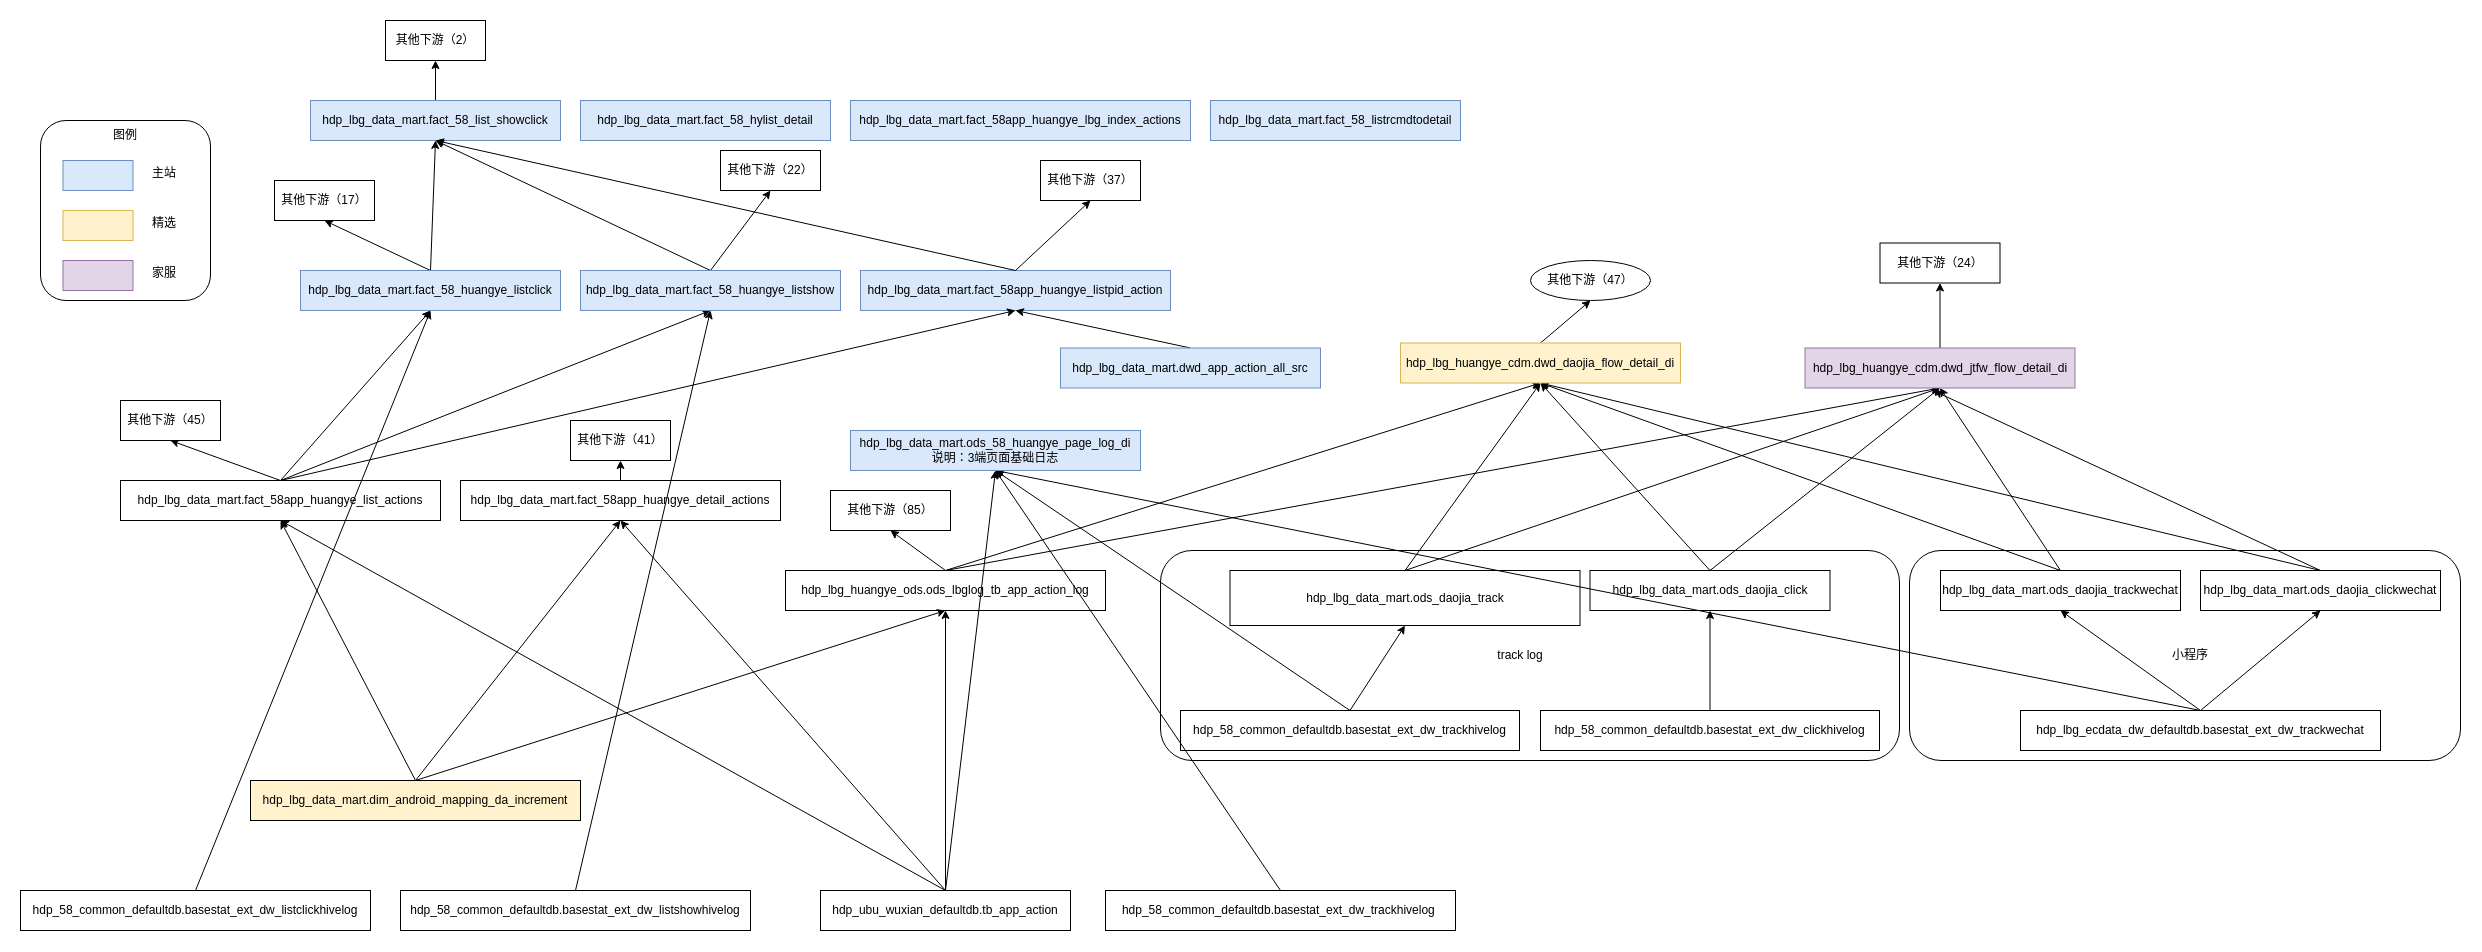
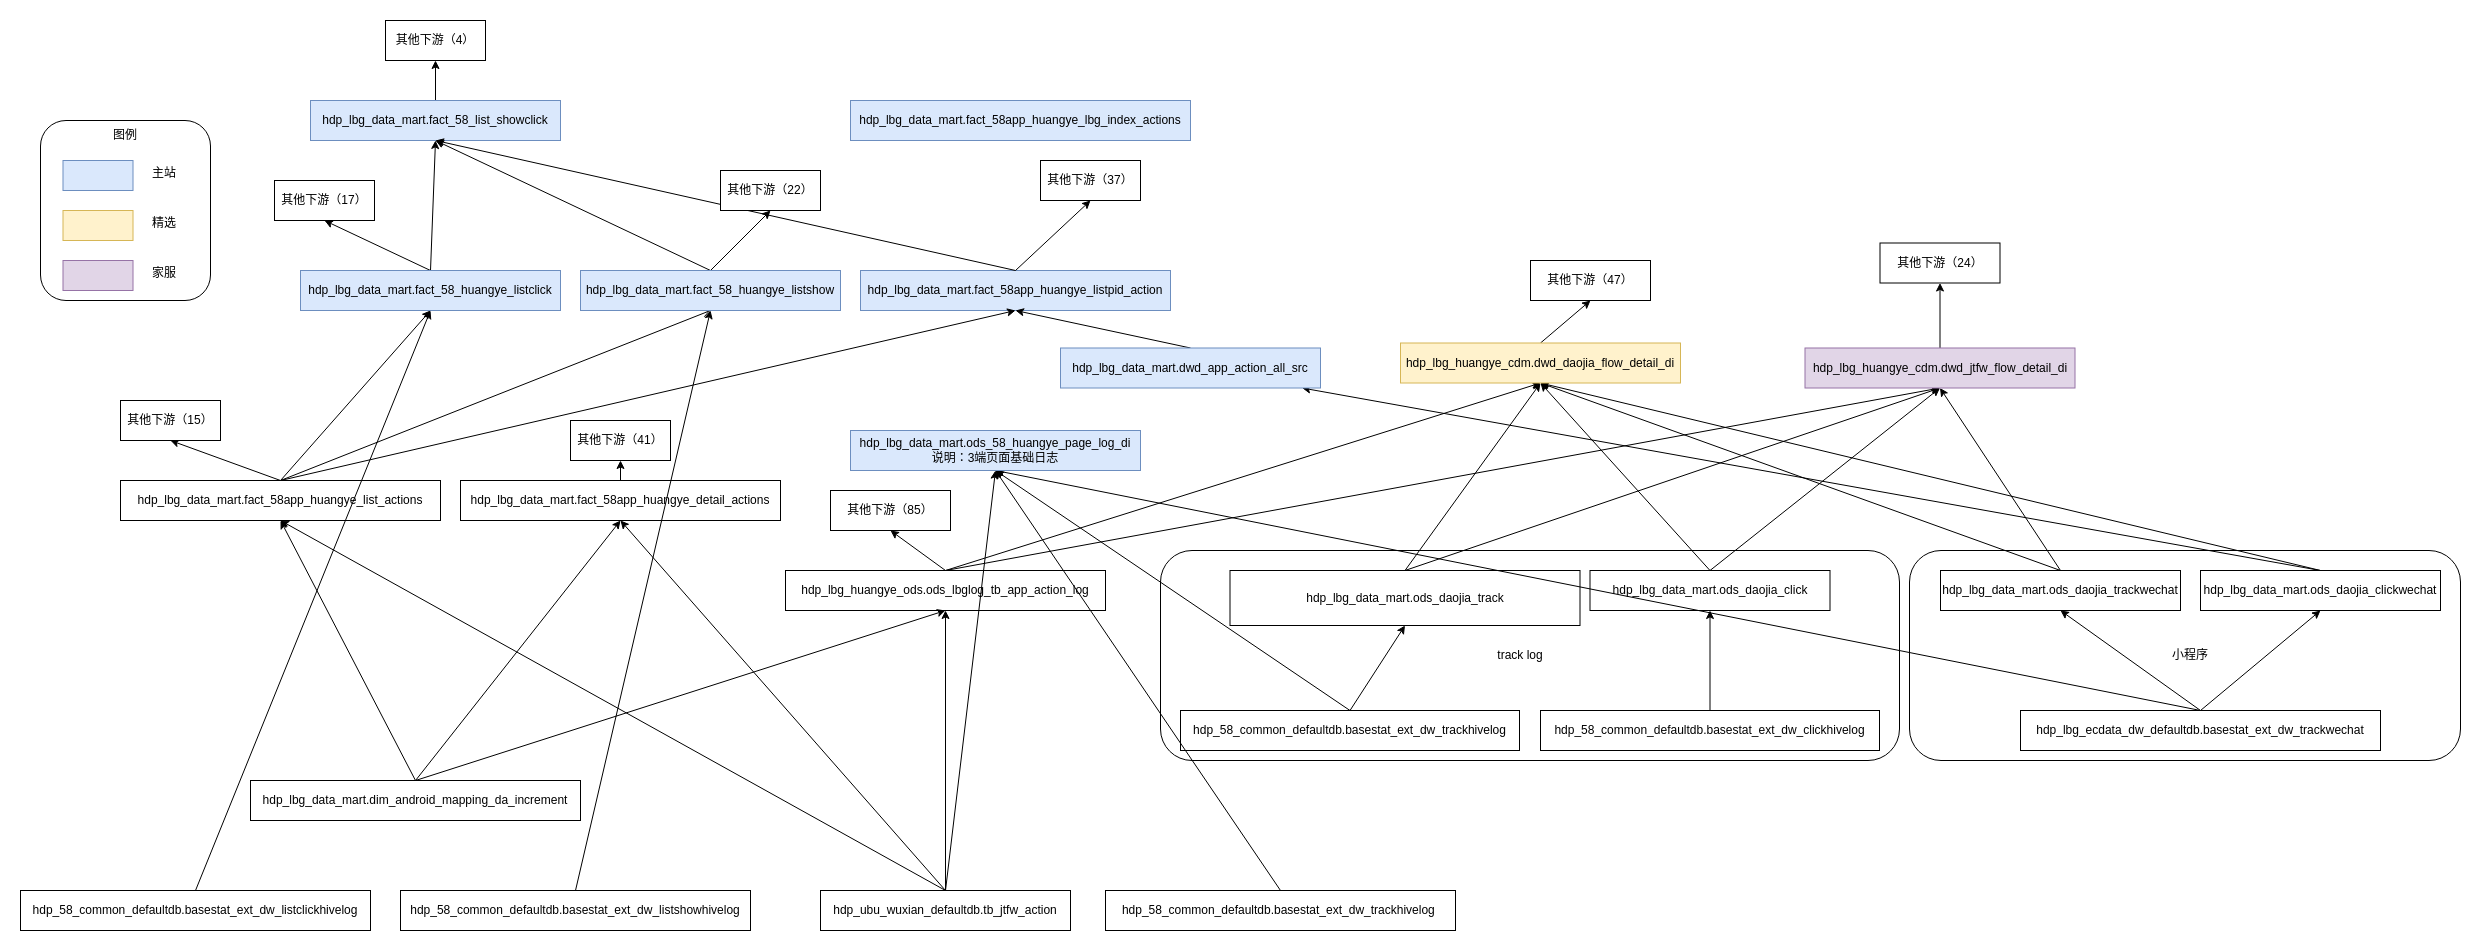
node "其他下游（2）": label "其他下游（2）" -> "其他下游（4）"
node "hdp_lbg_data_mart.fact_58_hylist_detail": removed
node "hdp_lbg_data_mart.fact_58_listrcmdtodetail": removed
node "其他下游（22）": moved (771, 171) -> (771, 191)
node "其他下游（47）": shape ellipse -> rectangle
edge "hdp_lbg_data_mart.fact_58app_huangye_list_actions" -> "hdp_lbg_data_mart.fact_58_huangye_listshow": arrowhead classic -> open
node "其他下游（45）": label "其他下游（45）" -> "其他下游（15）"
edge "hdp_lbg_data_mart.ods_daojia_clickwechat" -> "hdp_lbg_huangye_cdm.dwd_jtfw_flow_detail_di": now "hdp_lbg_data_mart.ods_daojia_clickwechat" -> "hdp_lbg_data_mart.dwd_app_action_all_src"
node "hdp_lbg_data_mart.dim_android_mapping_da_increment": fillcolor #fff2cc -> #ffffff
node "hdp_ubu_wuxian_defaultdb.tb_app_action": label "hdp_ubu_wuxian_defaultdb.tb_app_action" -> "hdp_ubu_wuxian_defaultdb.tb_jtfw_action"
